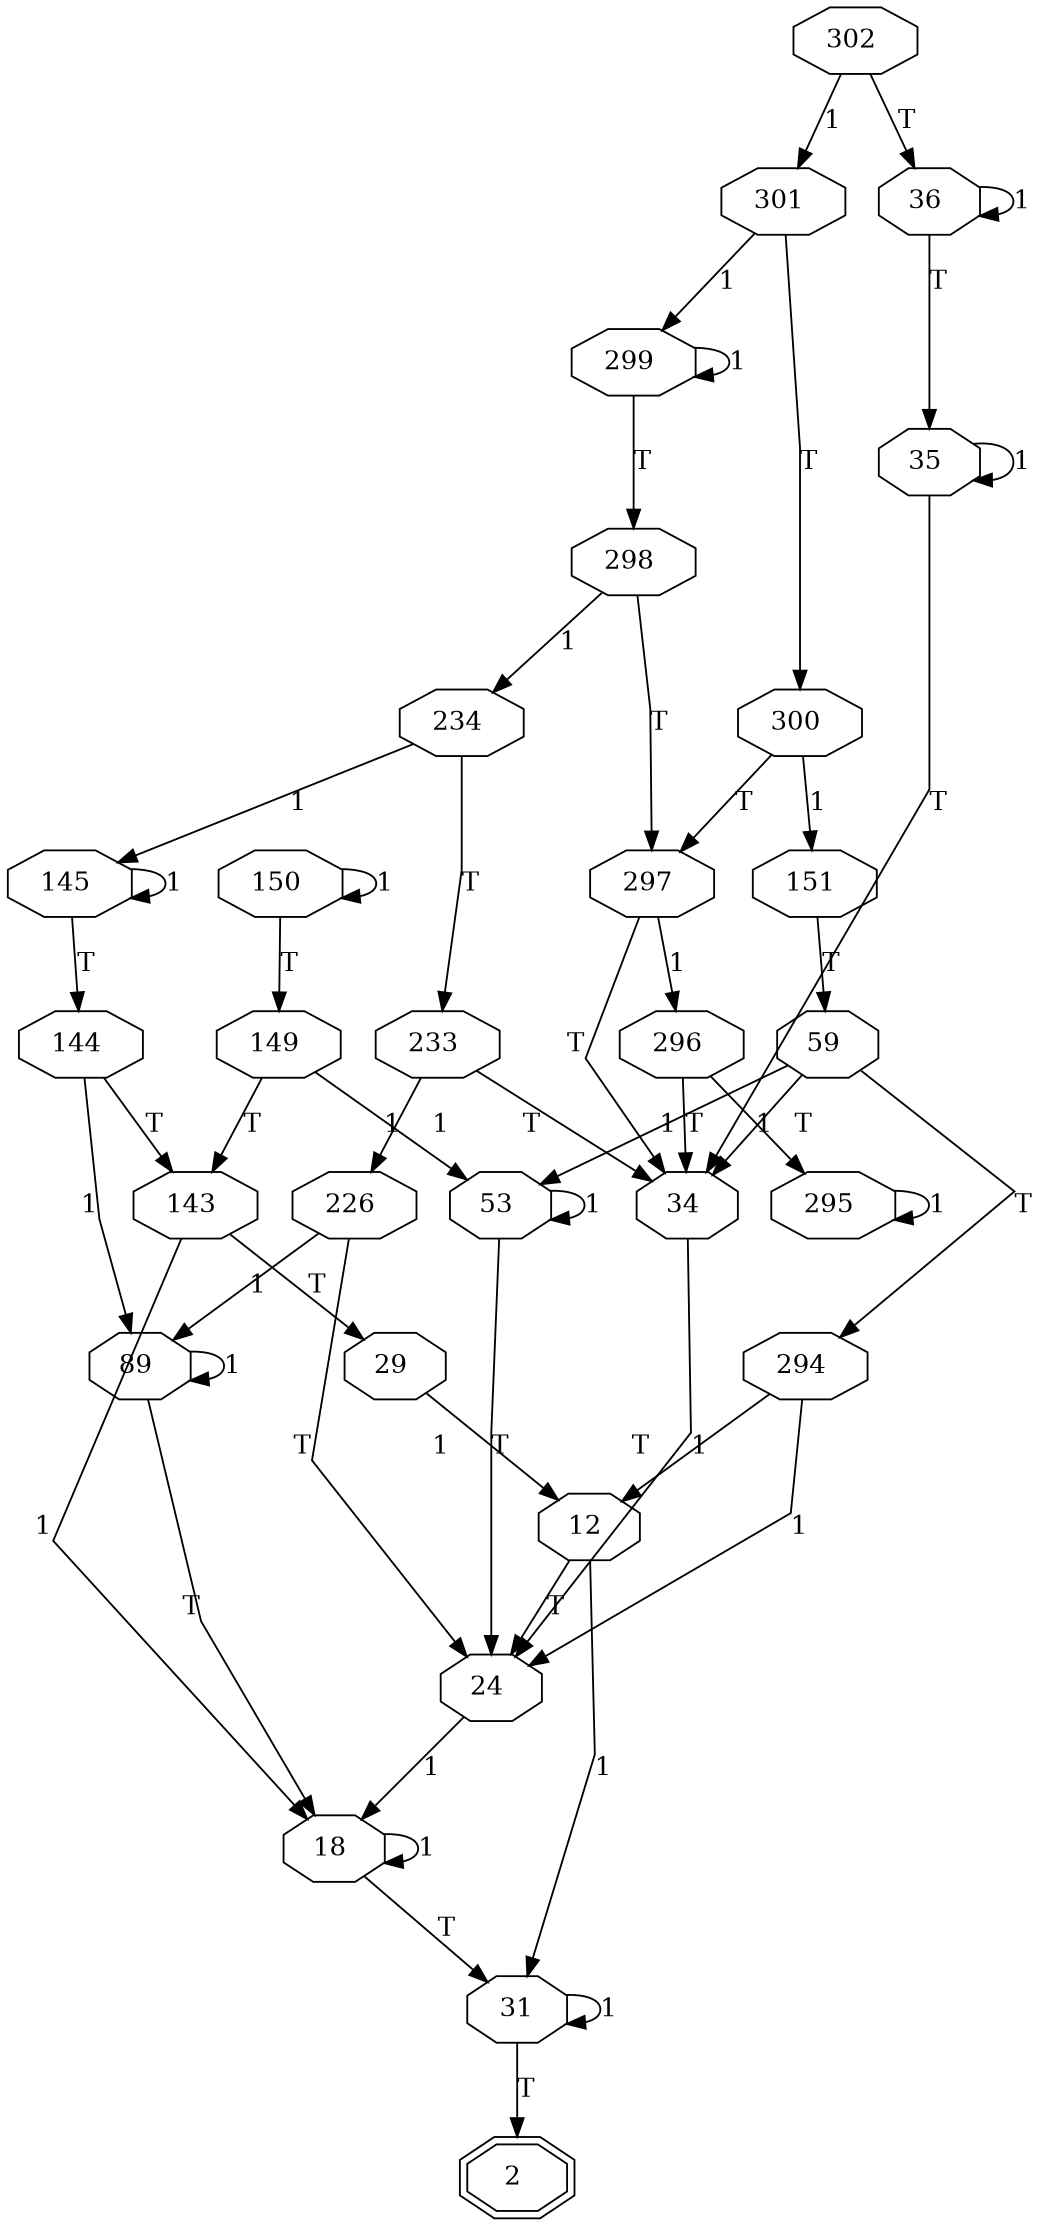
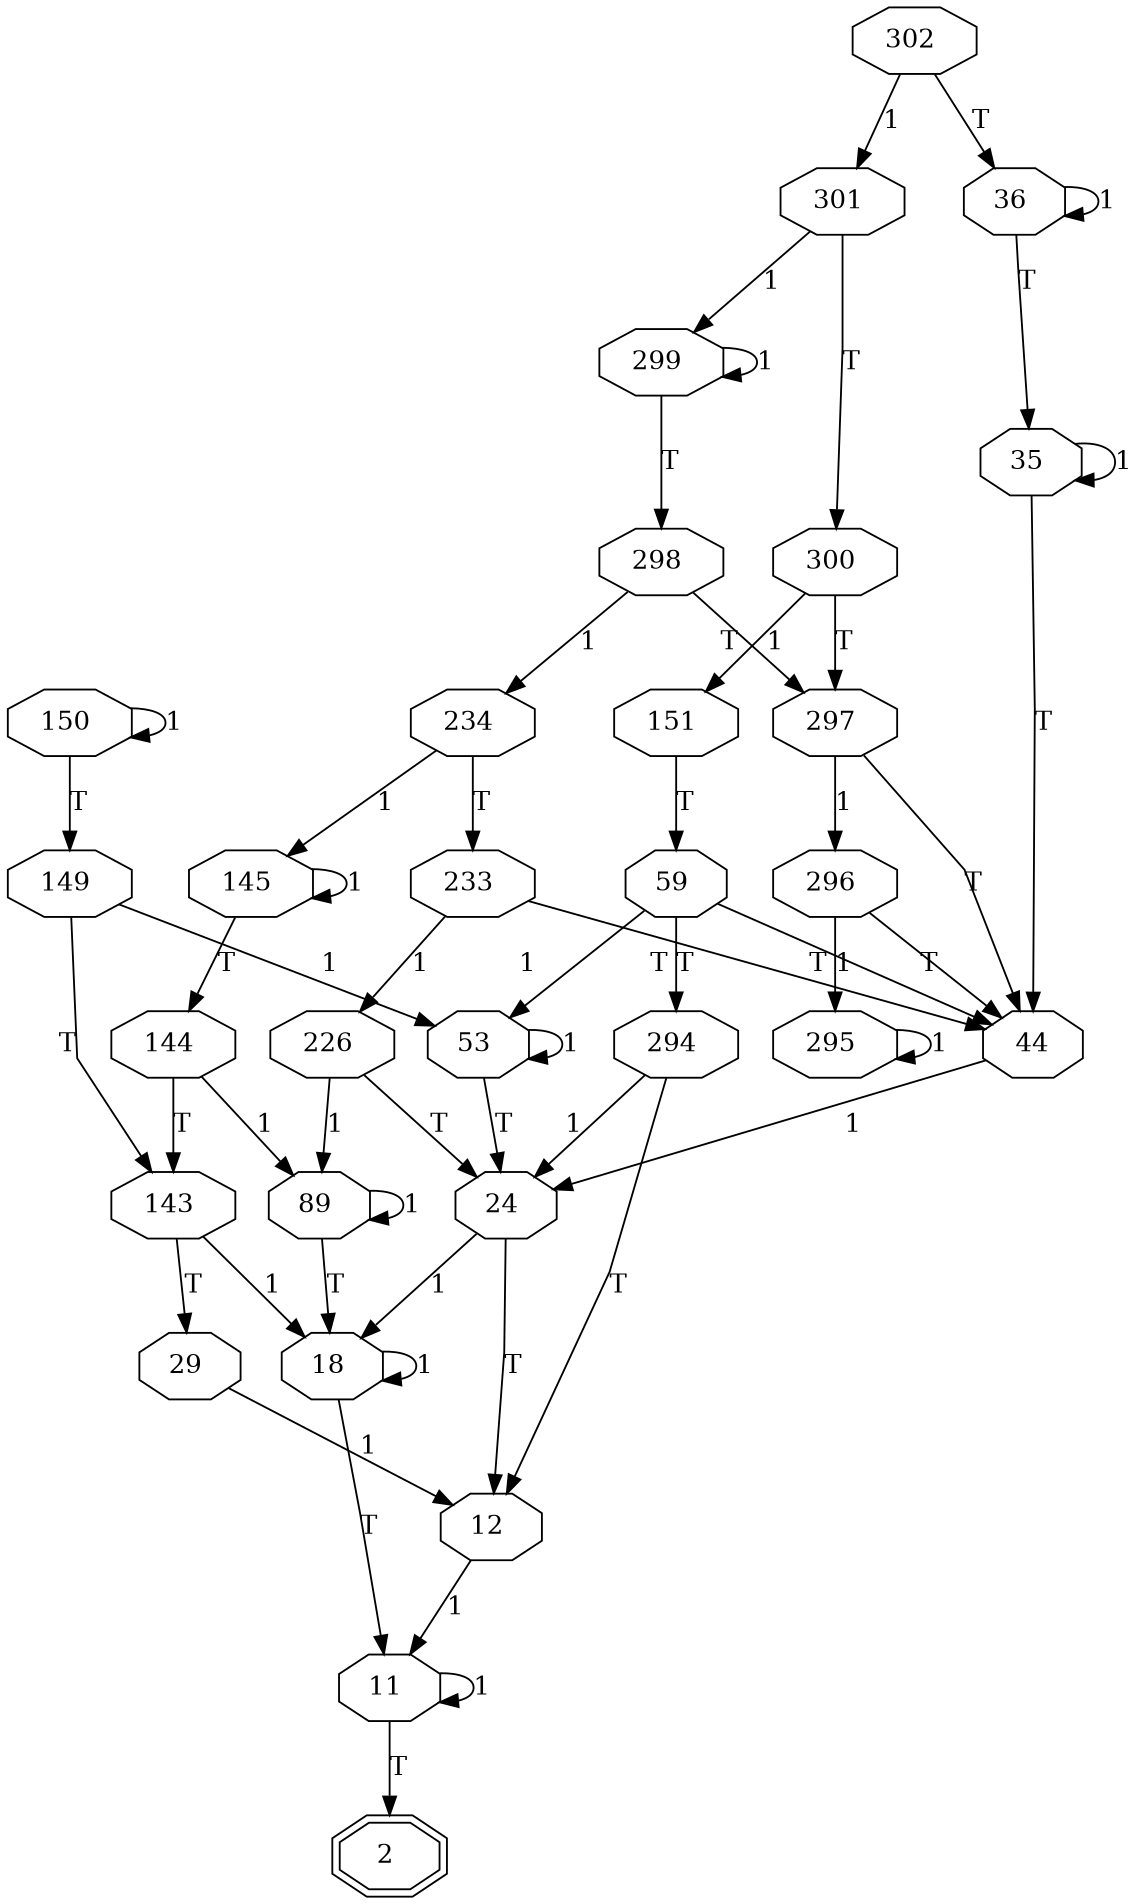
node "34": label "34" -> "44"
edge "12" -> "24": reversed
node "31": label "31" -> "11"
